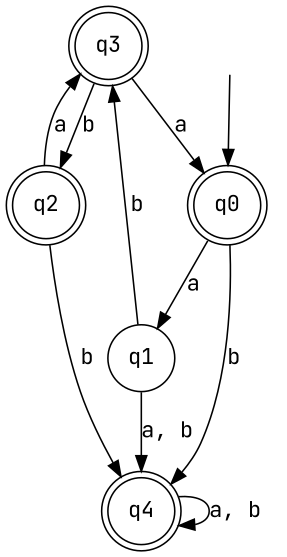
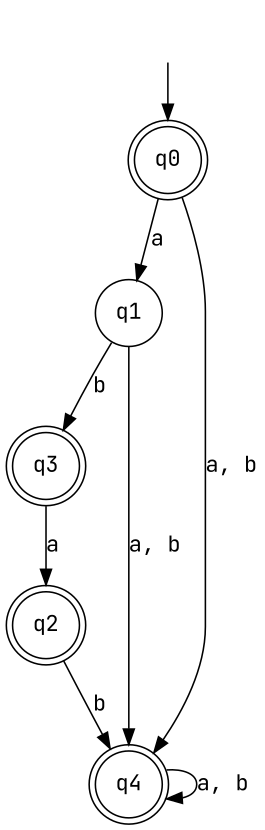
edge "q3" -> "q0": removed, label "a"
edge "q2" -> "q3": removed, label "a"
edge "q3" -> "q2": label "b" -> "a"
edge "q0" -> "q4": label "b" -> "a, b"
